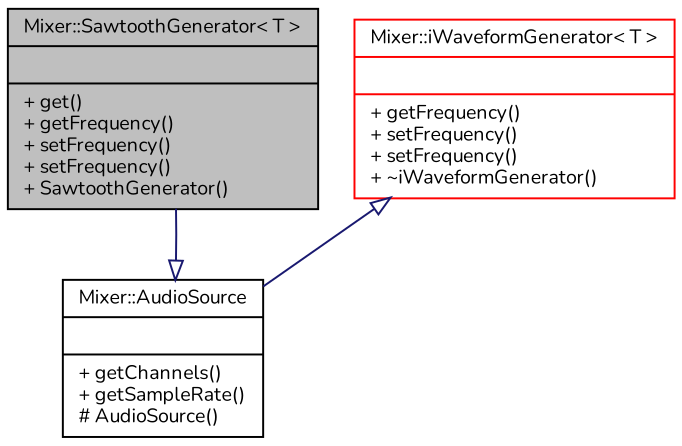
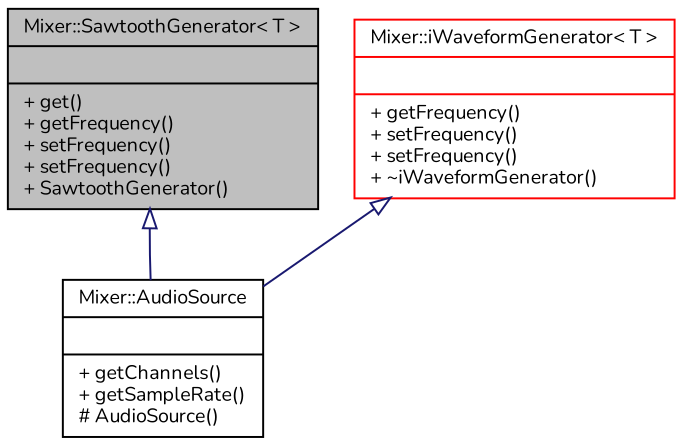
edge "Mixer::SawtoothGenerator< T >" -> "Mixer::AudioSource": reversed
